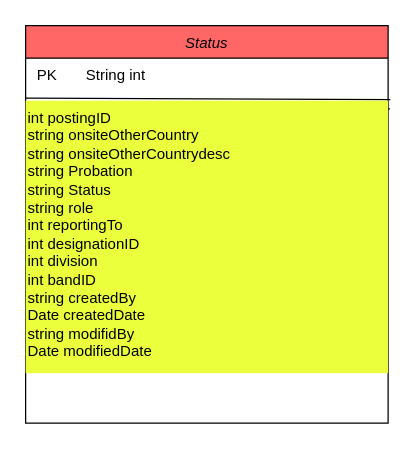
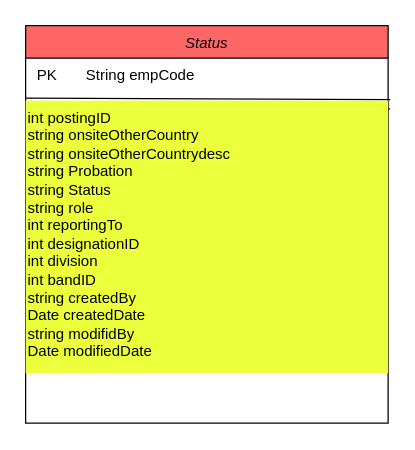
node "PK String int": label "PK String int" -> "PK String empCode"
